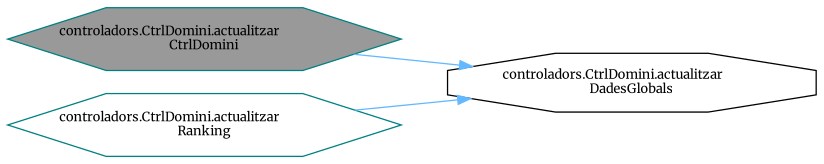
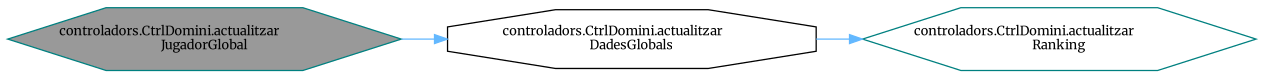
node "controladors.CtrlDomini.actualitzar CtrlDomini": label "controladors.CtrlDomini.actualitzar CtrlDomini" -> "controladors.CtrlDomini.actualitzar JugadorGlobal"
edge "controladors.CtrlDomini.actualitzar Ranking" -> "controladors.CtrlDomini.actualitzar DadesGlobals": reversed
